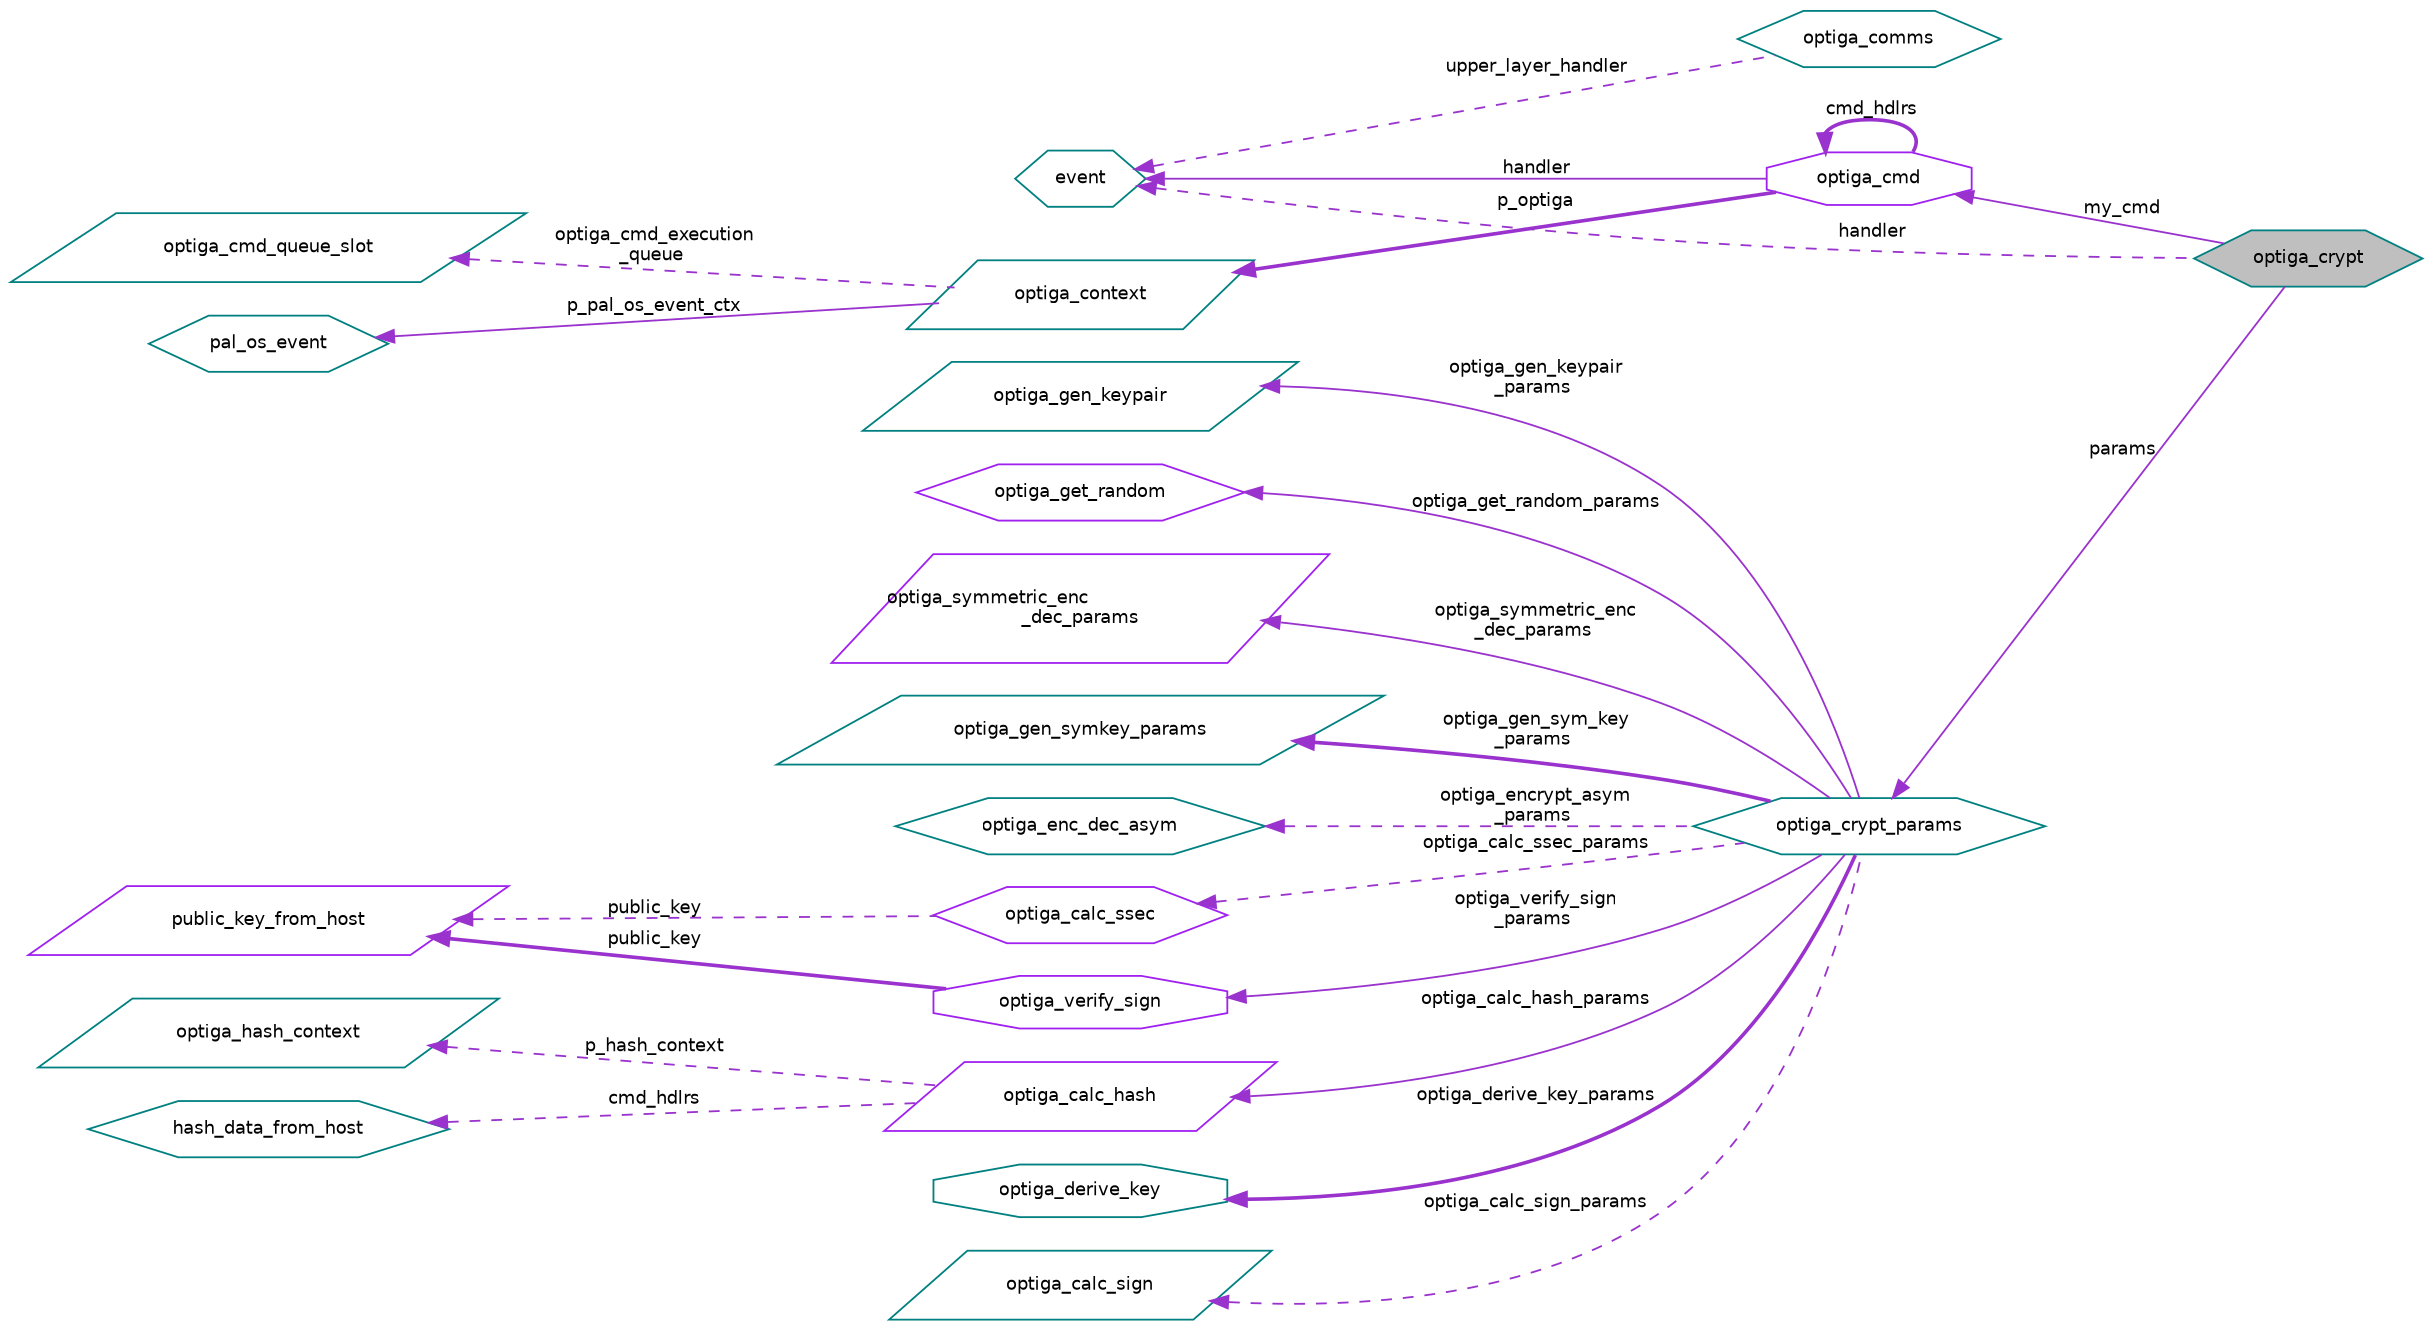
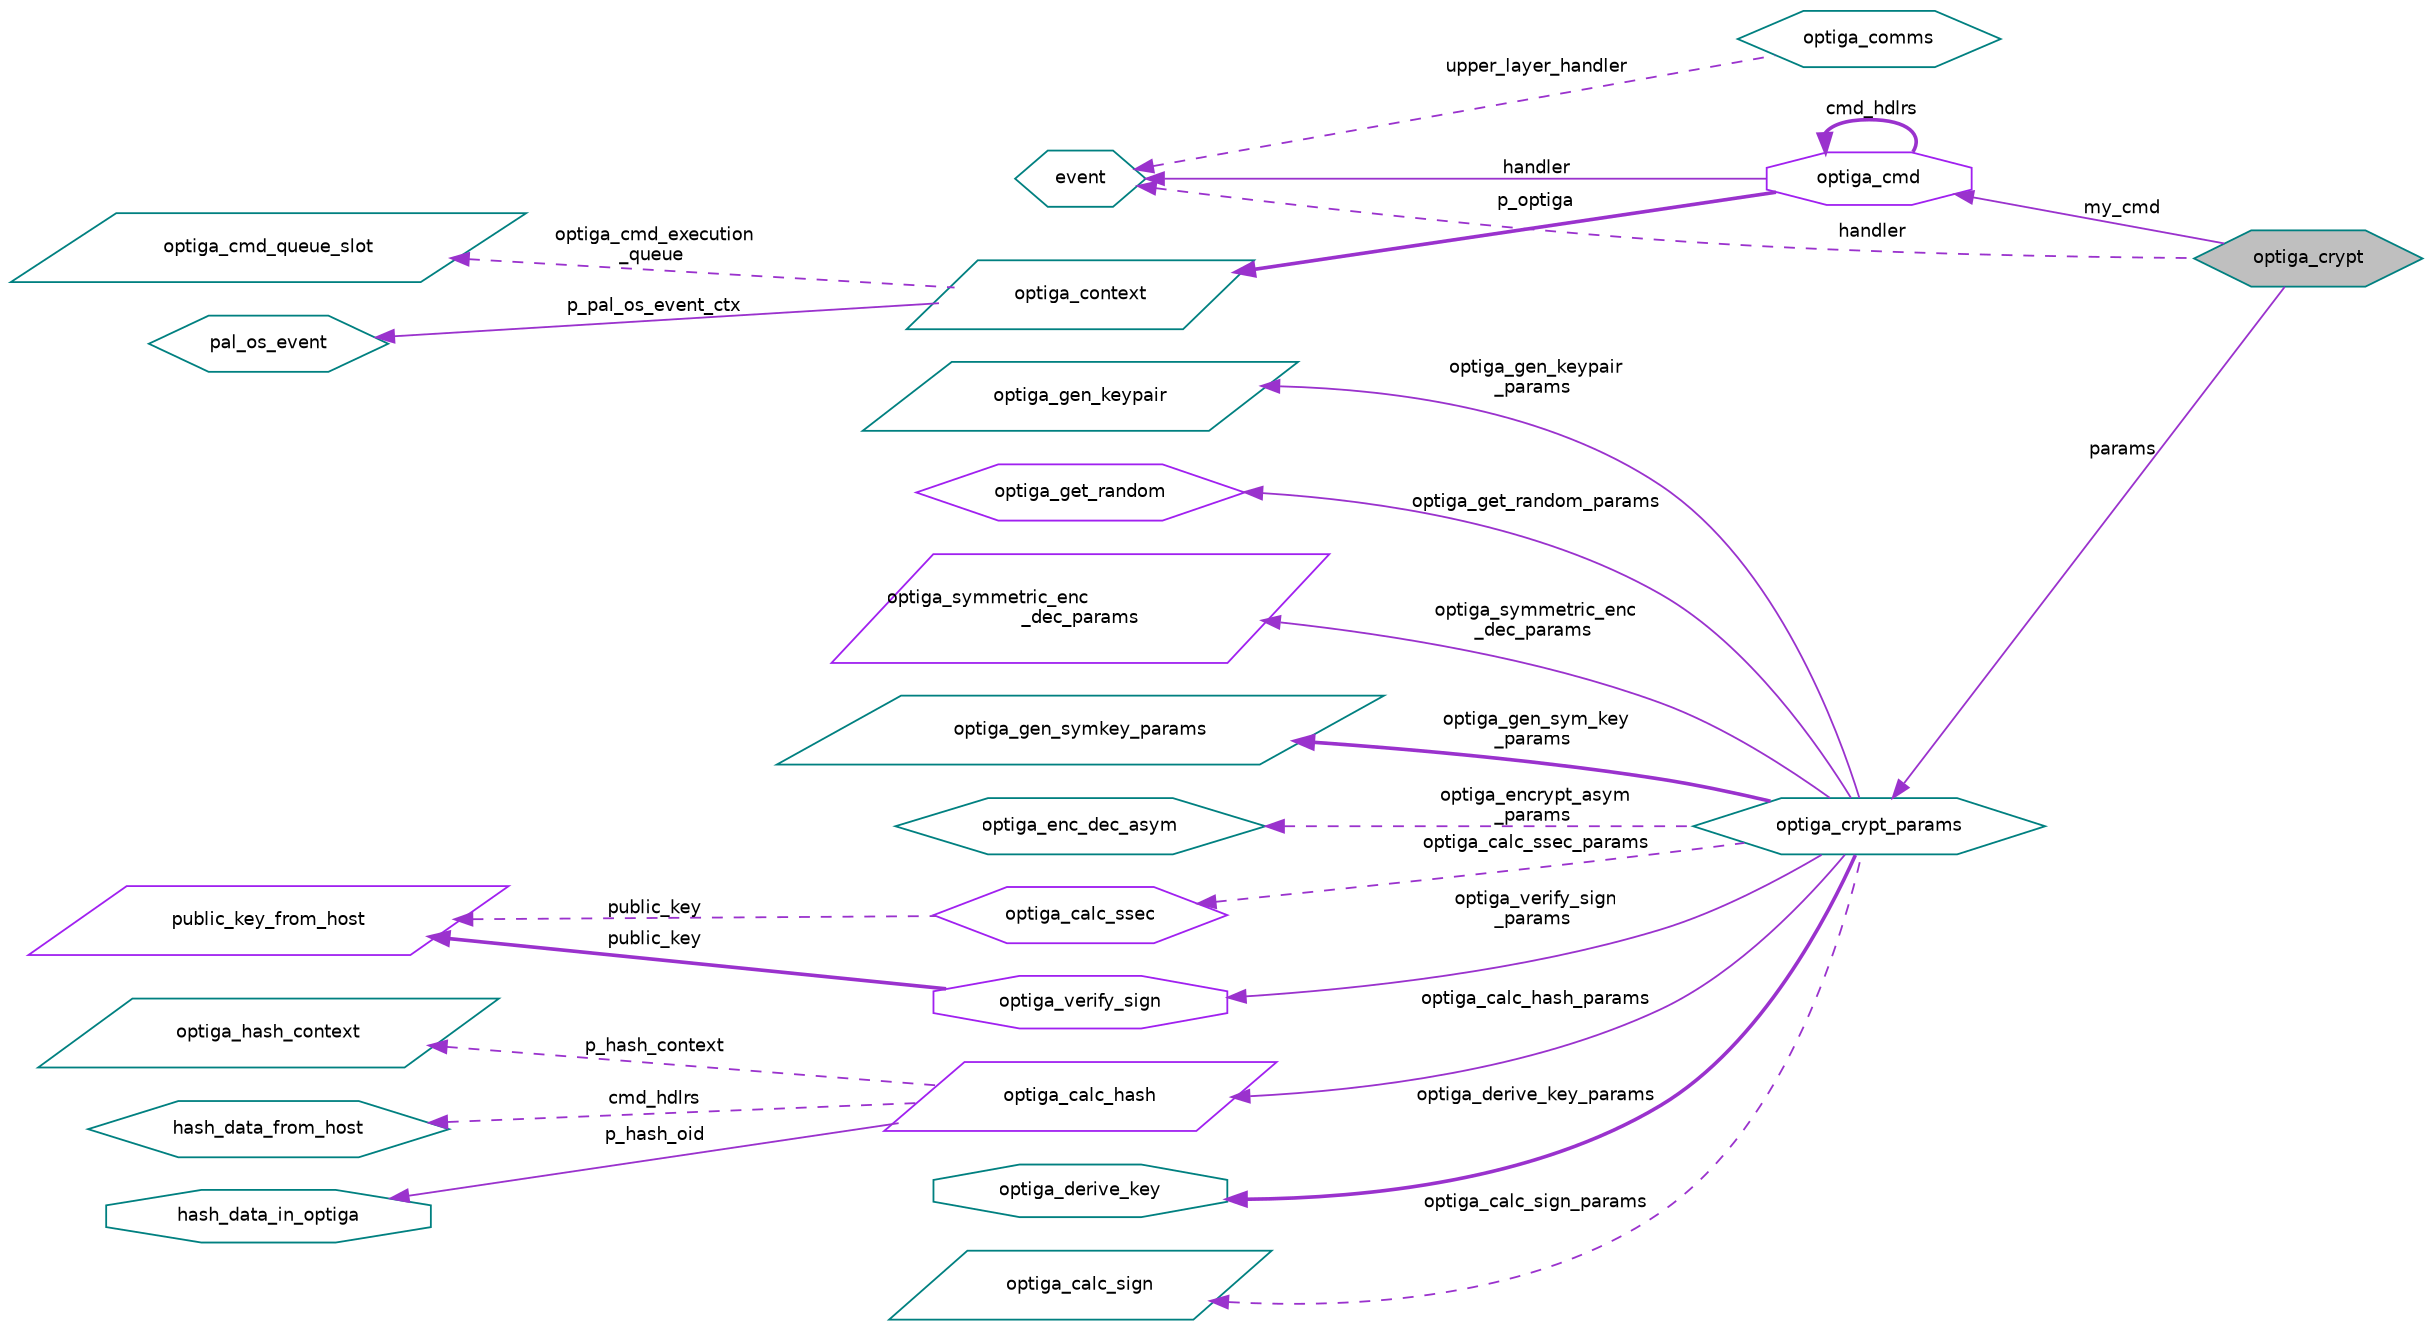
node "hash_data_in_optiga": added
